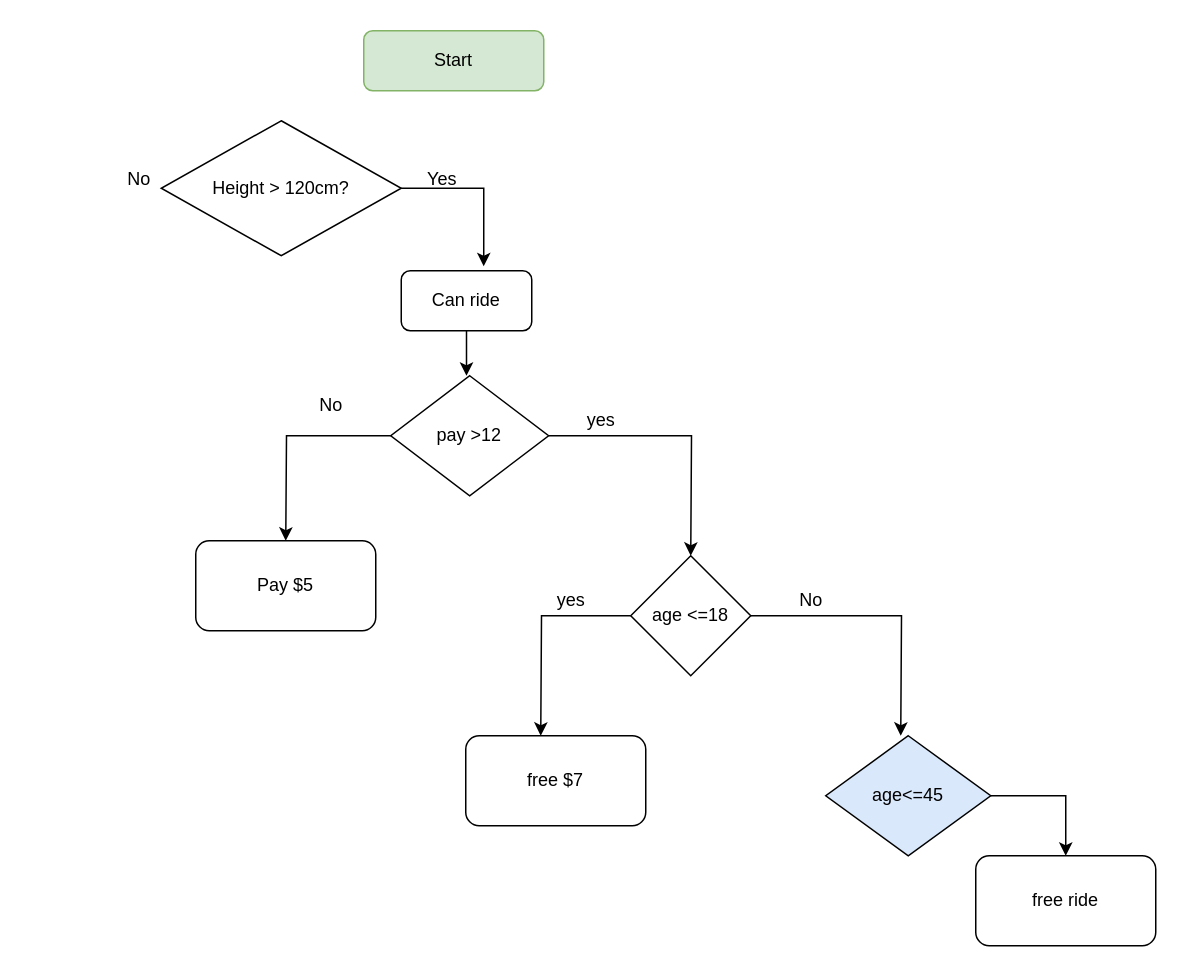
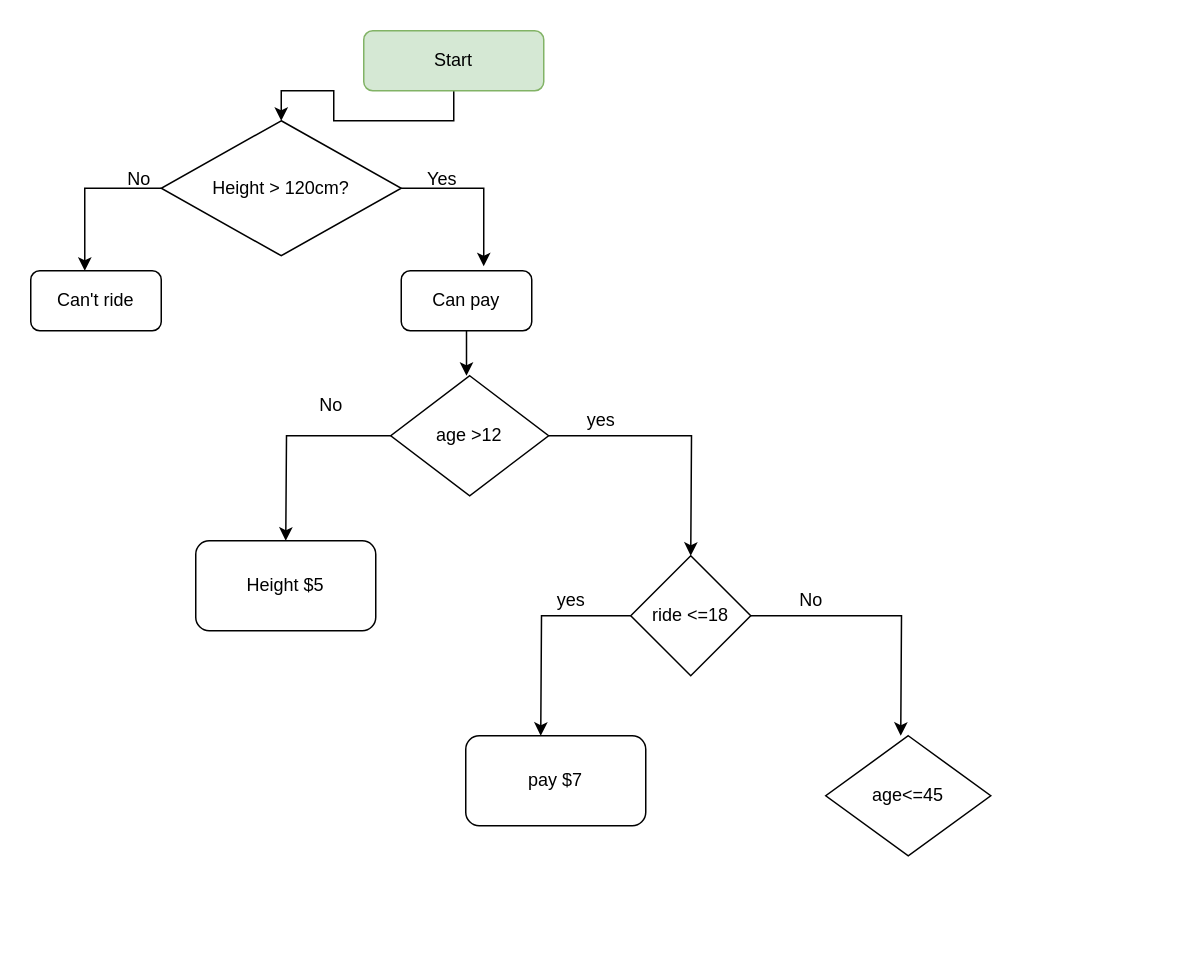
edge "Start" -> "Height > 120cm?": added
edge "Height > 120cm?" -> "Can't ride": added
node "Can't ride": added
node "Can ride": label "Can ride" -> "Can pay"
node "pay >12": label "pay >12" -> "age >12"
node "Pay $5": label "Pay $5" -> "Height $5"
node "age <=18": label "age <=18" -> "ride <=18"
node "free $7": label "free $7" -> "pay $7"
node "age<=45": fillcolor #dae8fc -> #ffffff
edge "age<=45" -> "free ride": removed
node "free ride": removed
